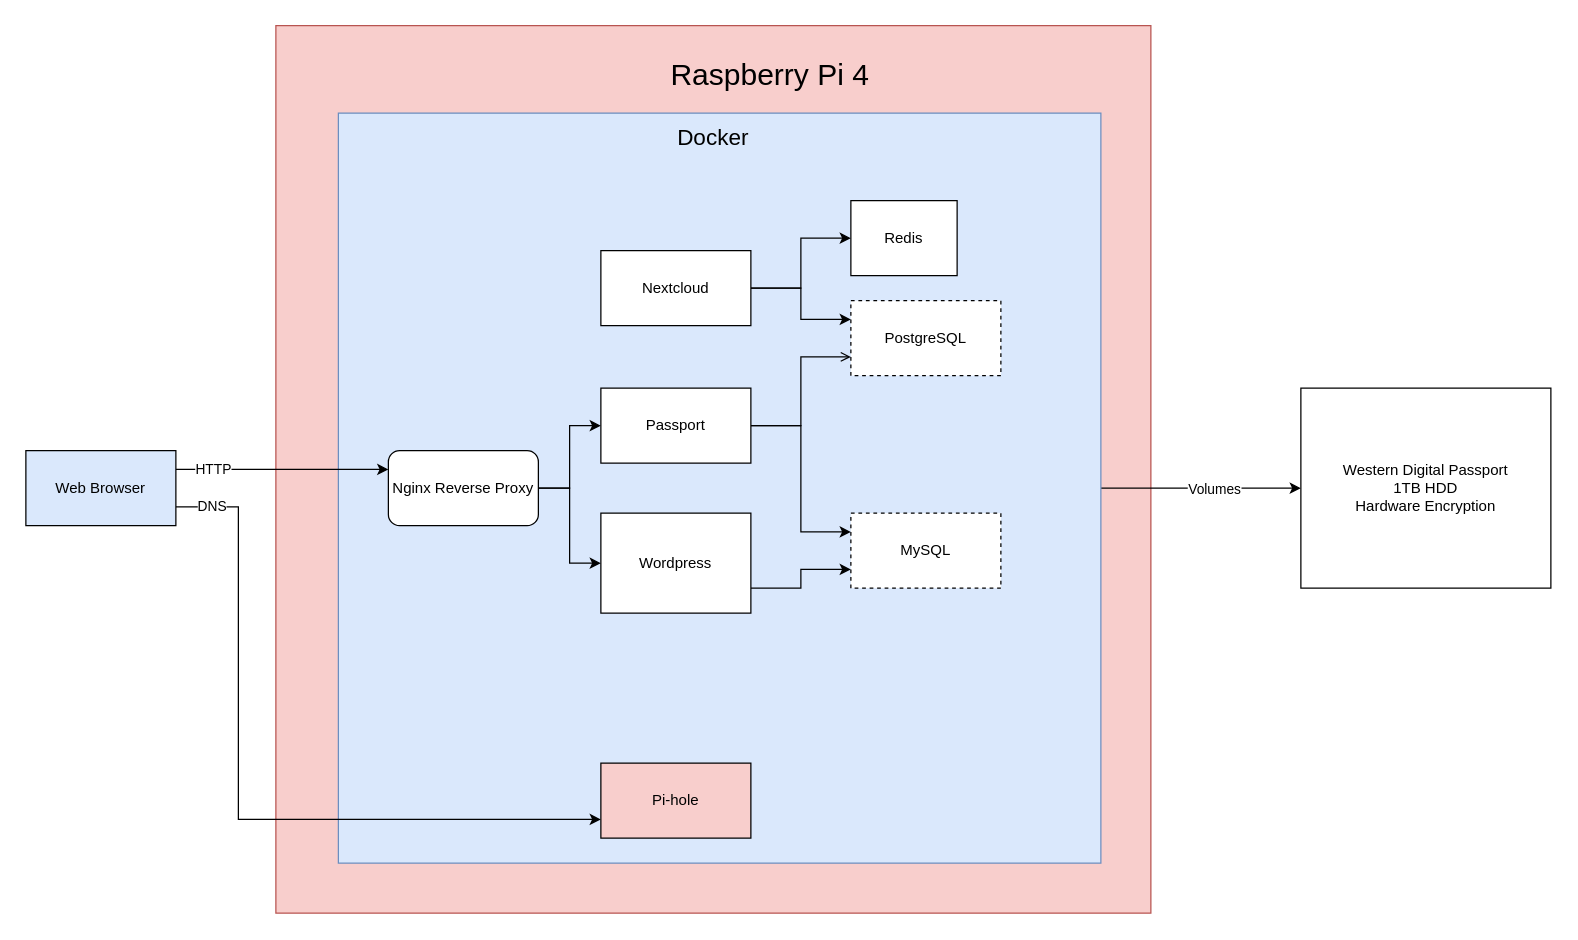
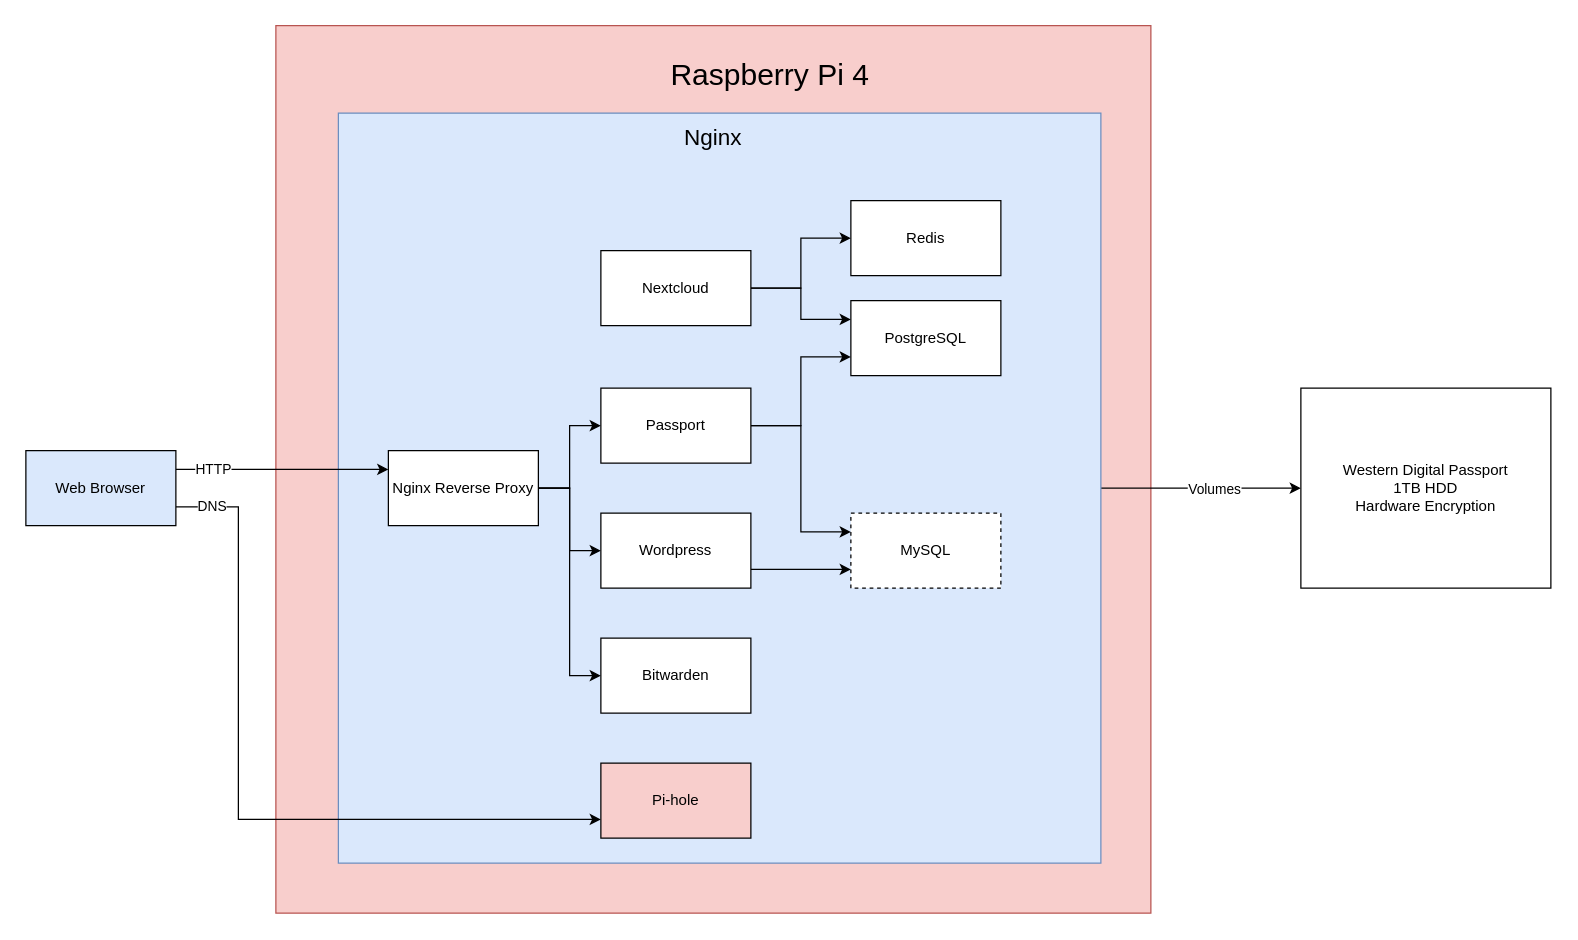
node "Docker": label "Docker" -> "Nginx"
node "Redis": size 106x75 -> 150x75
node "PostgreSQL": style dashed -> solid
edge "Passport" -> "PostgreSQL": arrowhead open -> classic
node "Nginx Reverse Proxy": shape rounded rectangle -> rectangle
node "Wordpress": size 150x100 -> 150x75
edge "Nginx Reverse Proxy" -> "Bitwarden": added
node "Bitwarden": added
